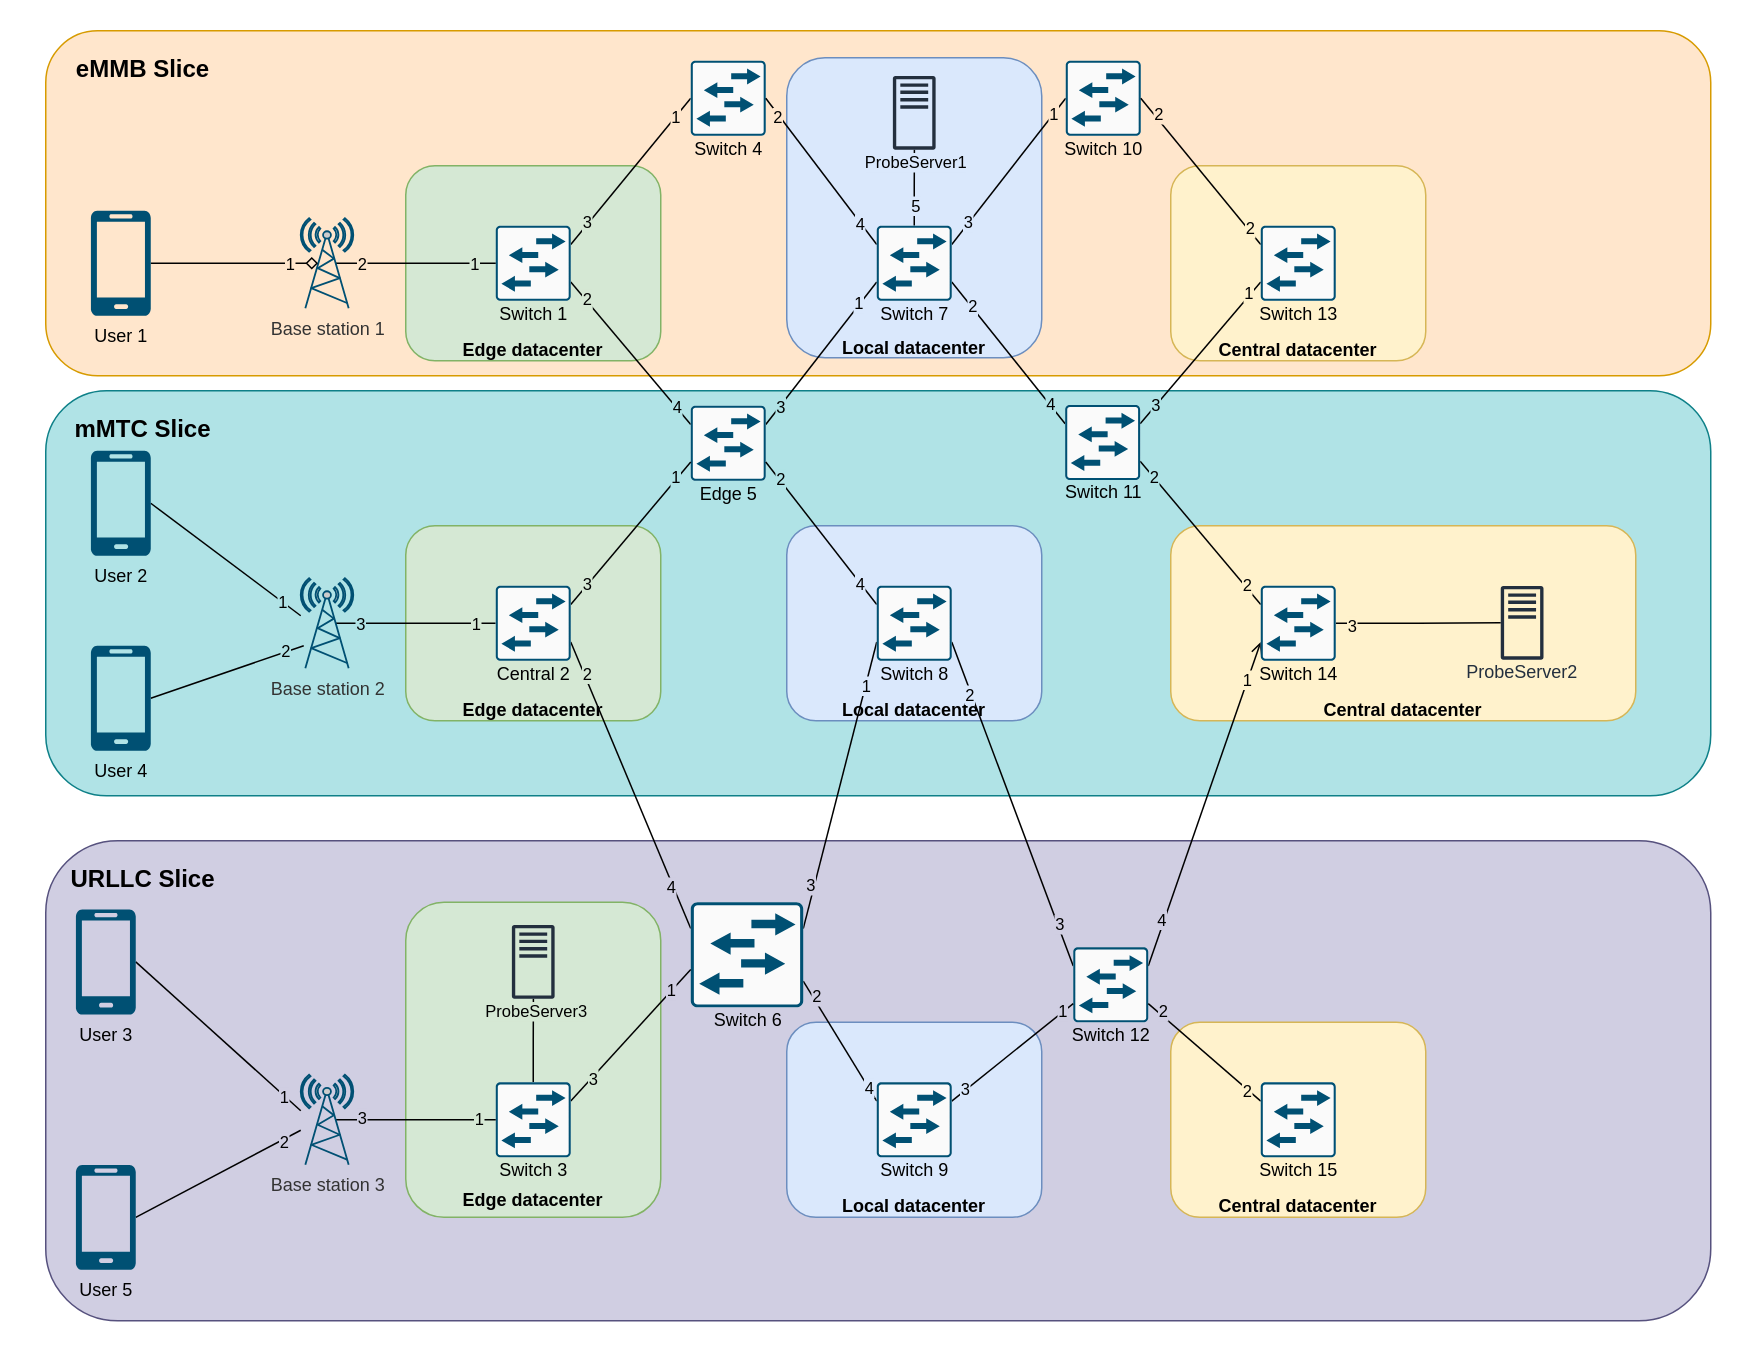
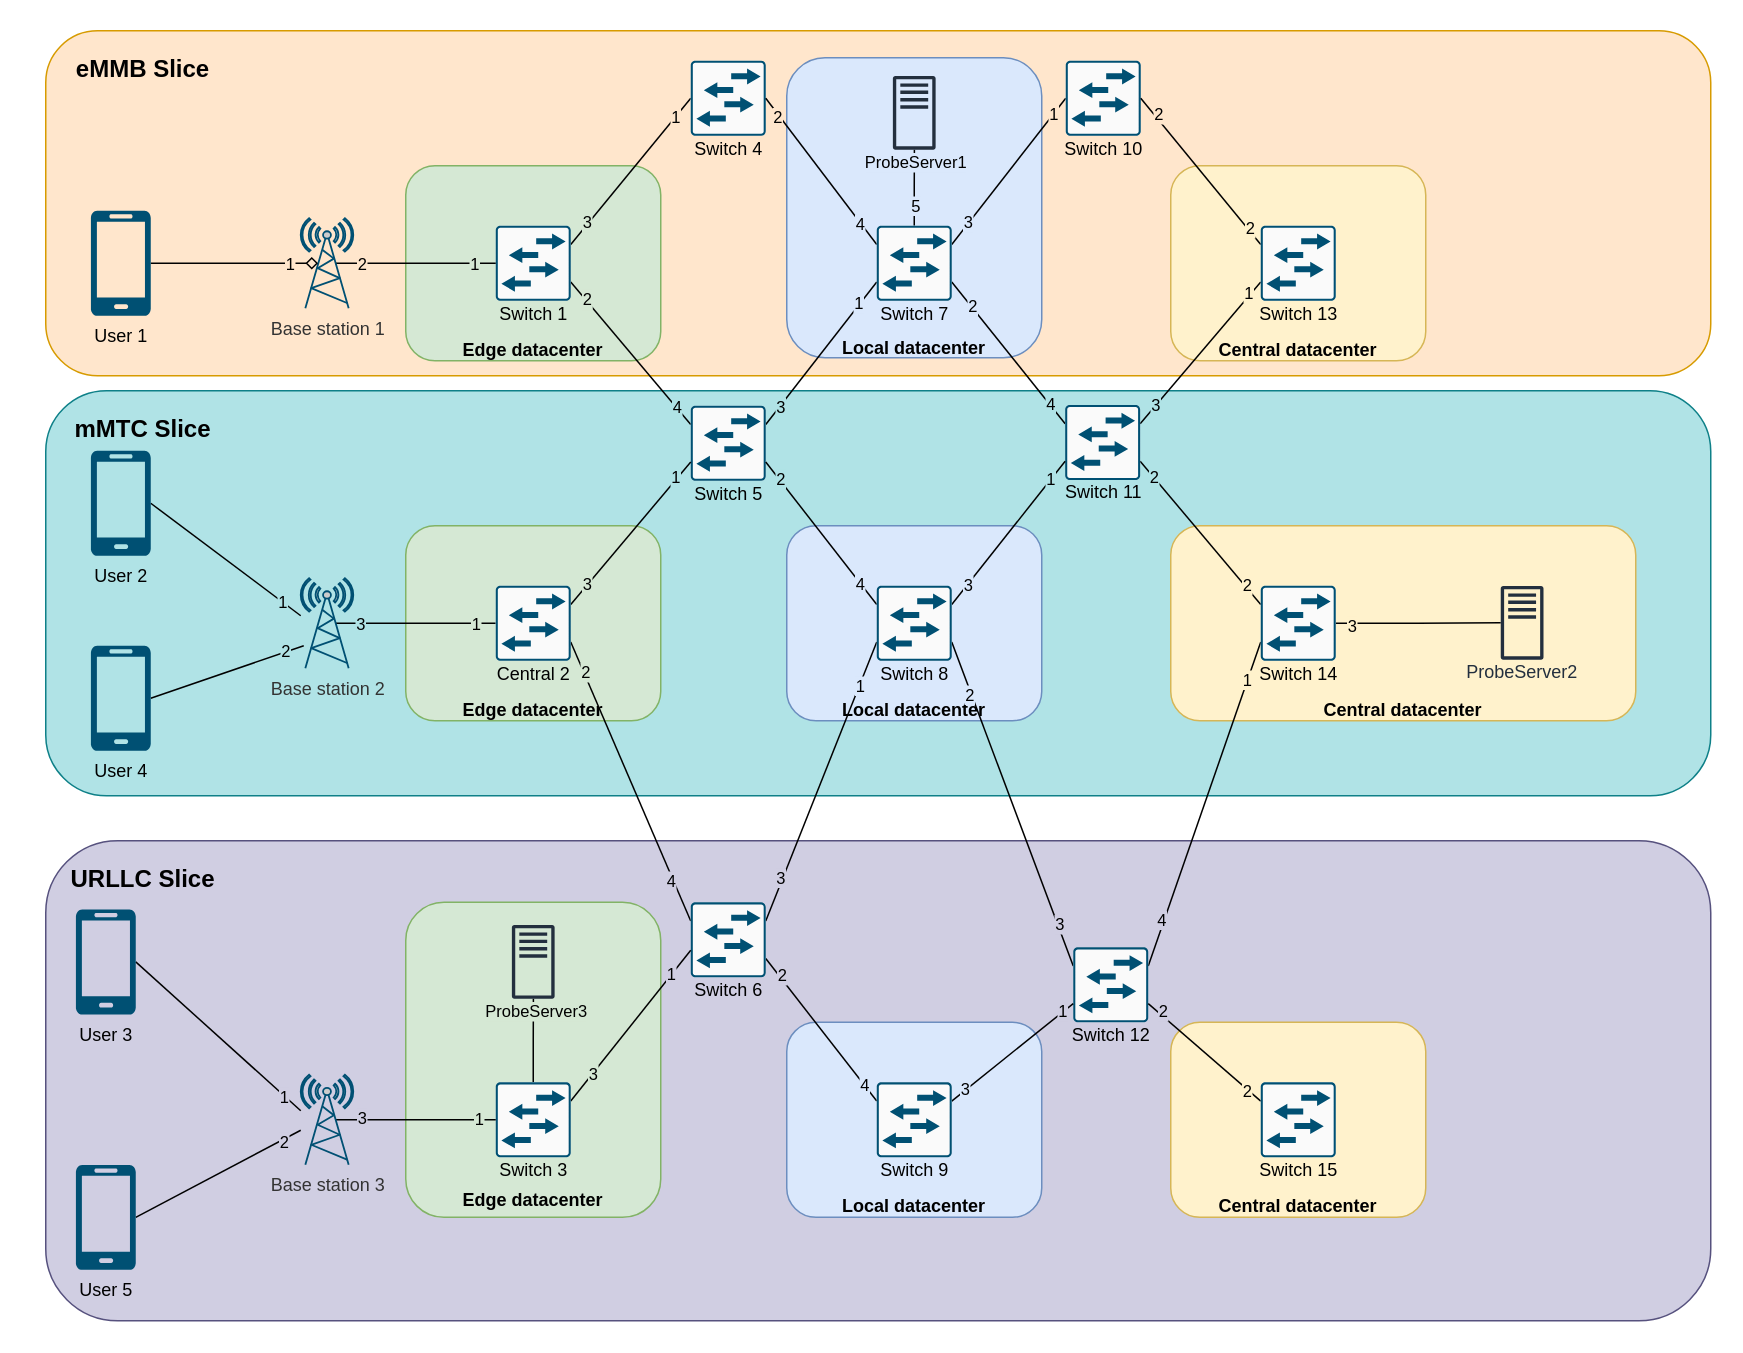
node "Edge 5": label "Edge 5" -> "Switch 5"
edge "Switch 11" -- "Switch 8": added, labels "1", "3"
edge "Switch 12" -> "Switch 14": arrowhead open -> none
node "Switch 6": size 113x105 -> 75x75
